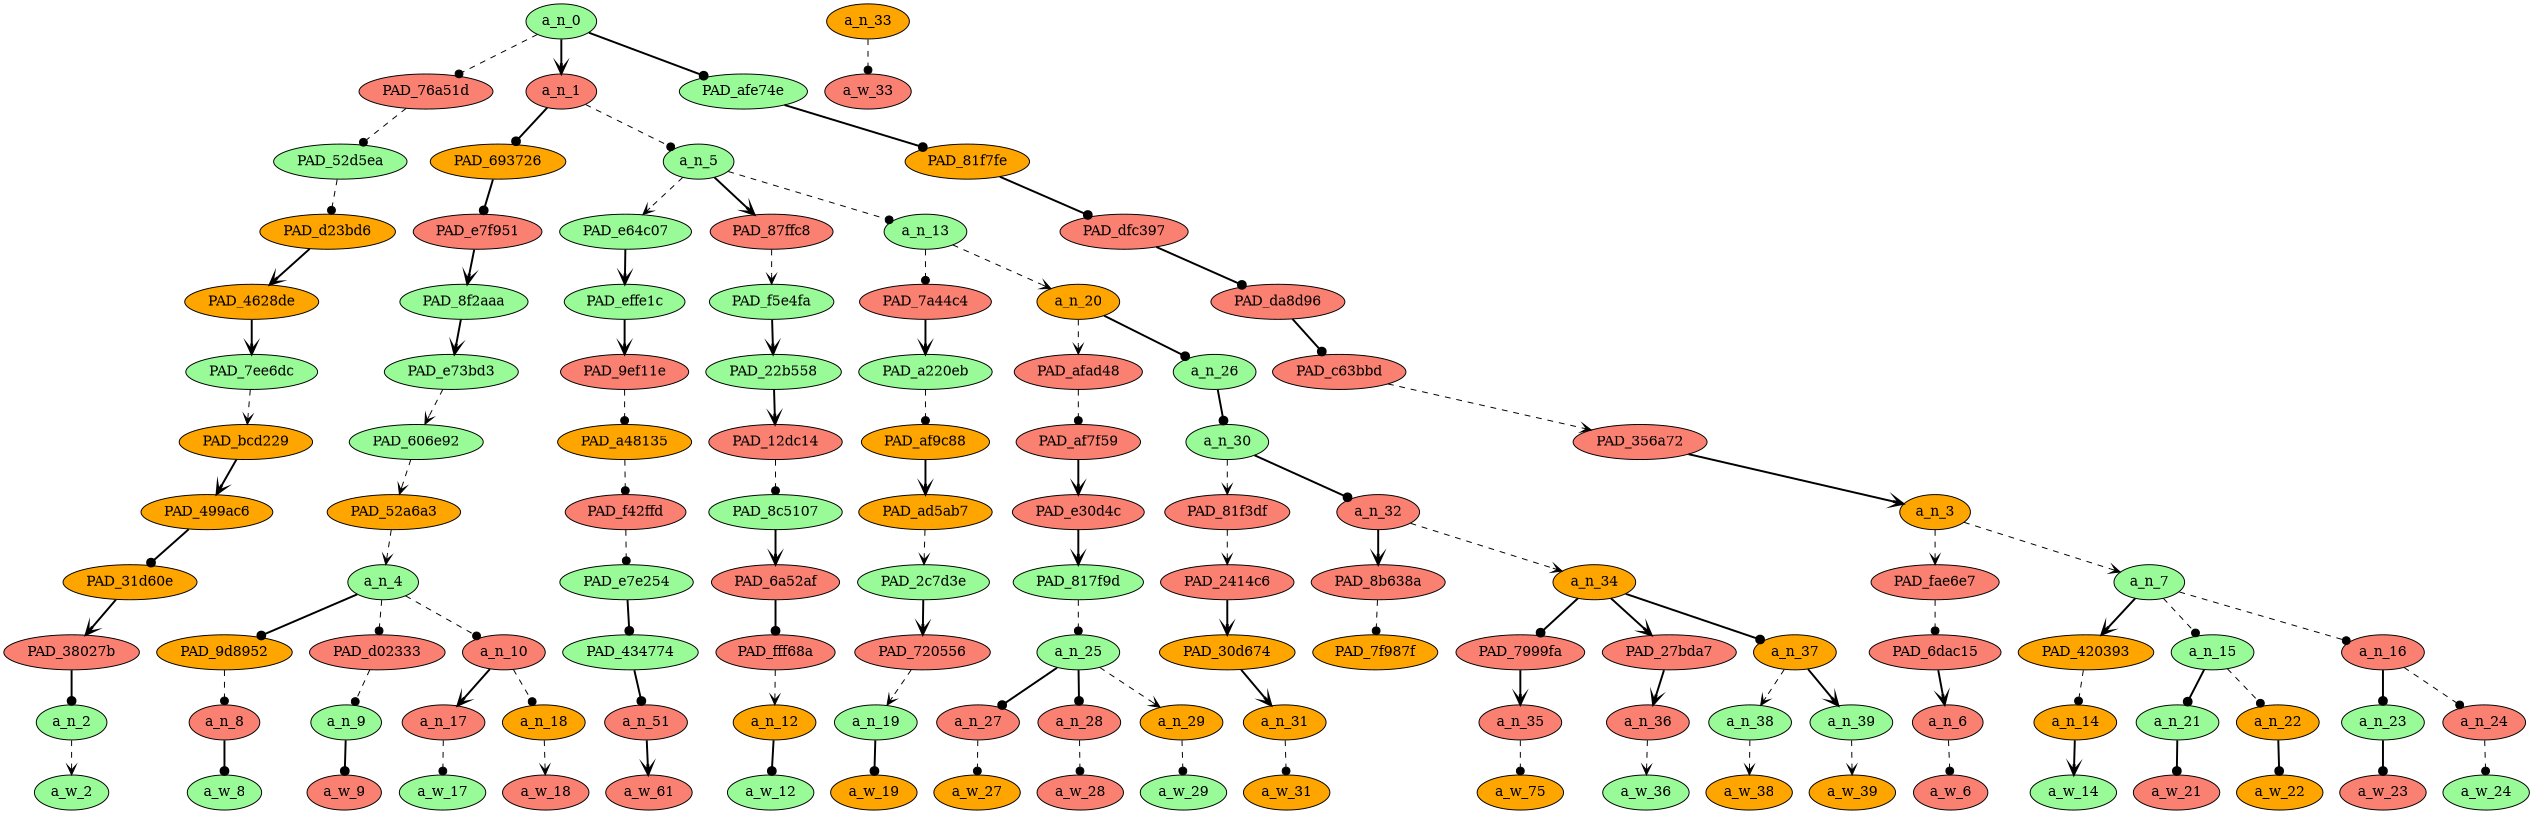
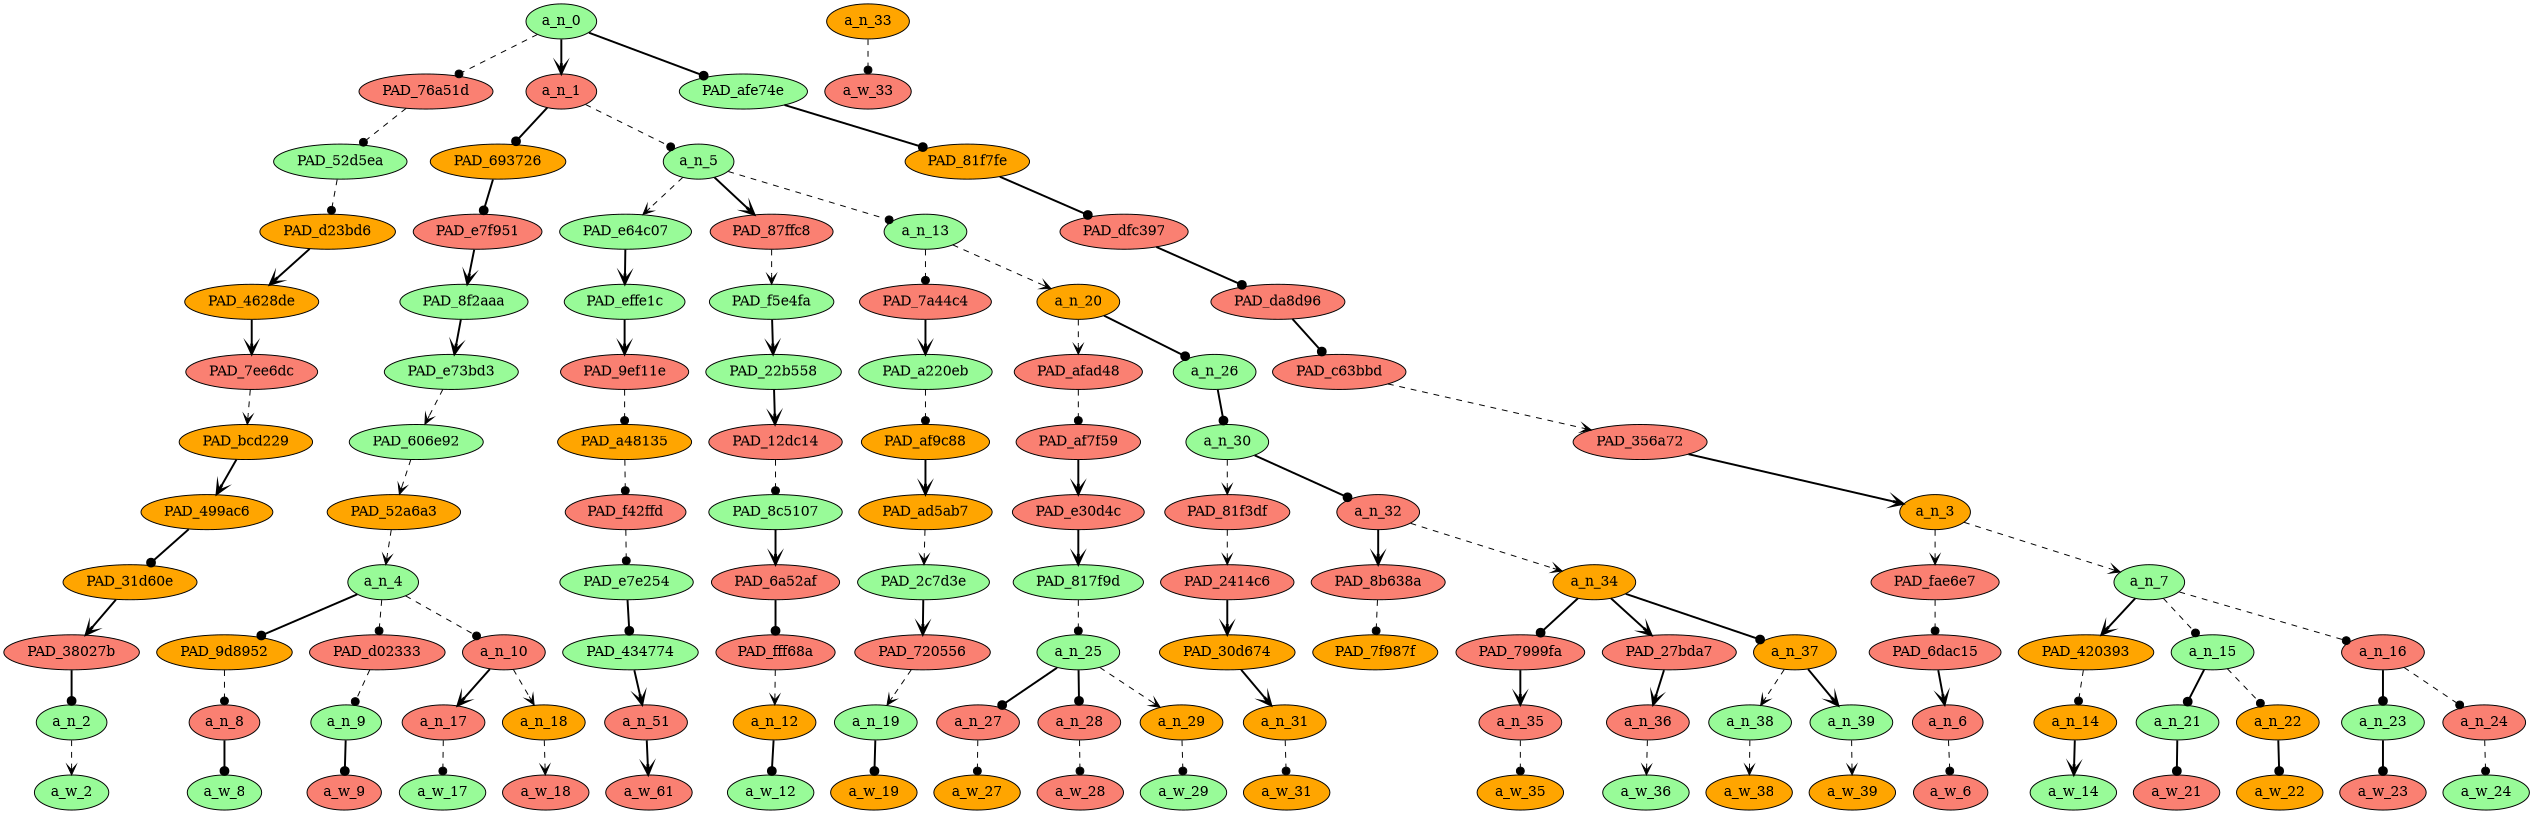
node "PAD_7ee6dc": fillcolor palegreen -> salmon
edge "a_n_10" -> "a_n_18": arrowhead dot -> vee
edge "PAD_434774" -> "a_n_51": arrowhead dot -> vee
node "a_w_75": label "a_w_75" -> "a_w_35"
